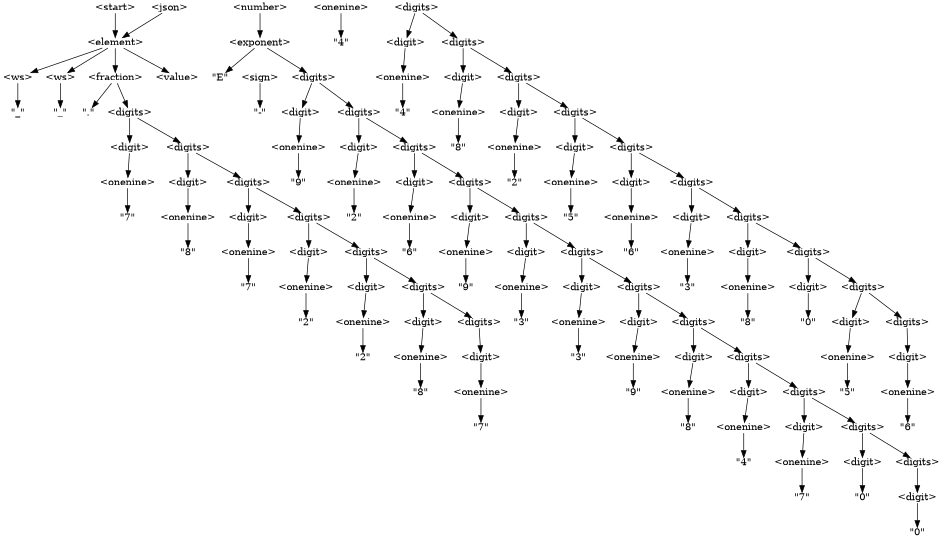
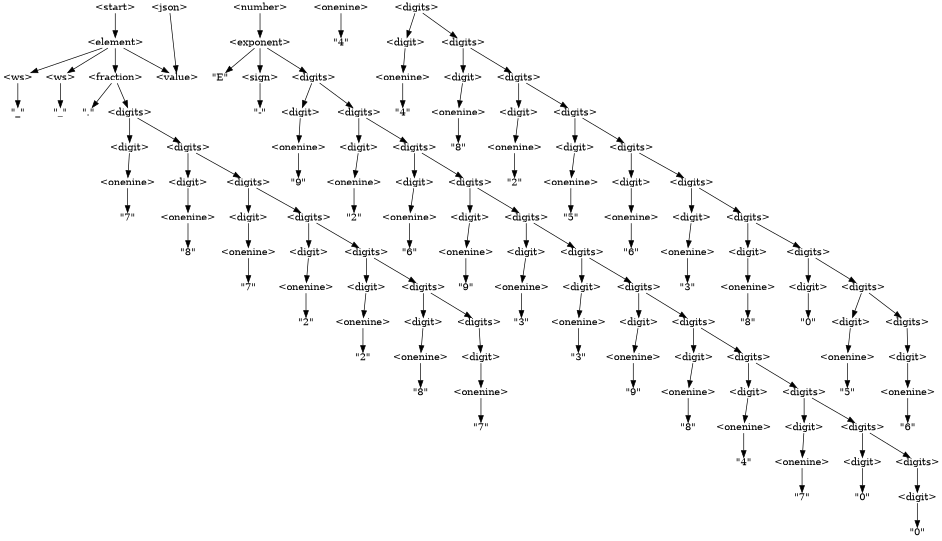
edge "<json>" -> "<element>": now "<json>" -> "<value>"
edge "<exponent>" -> "<sign>": added
